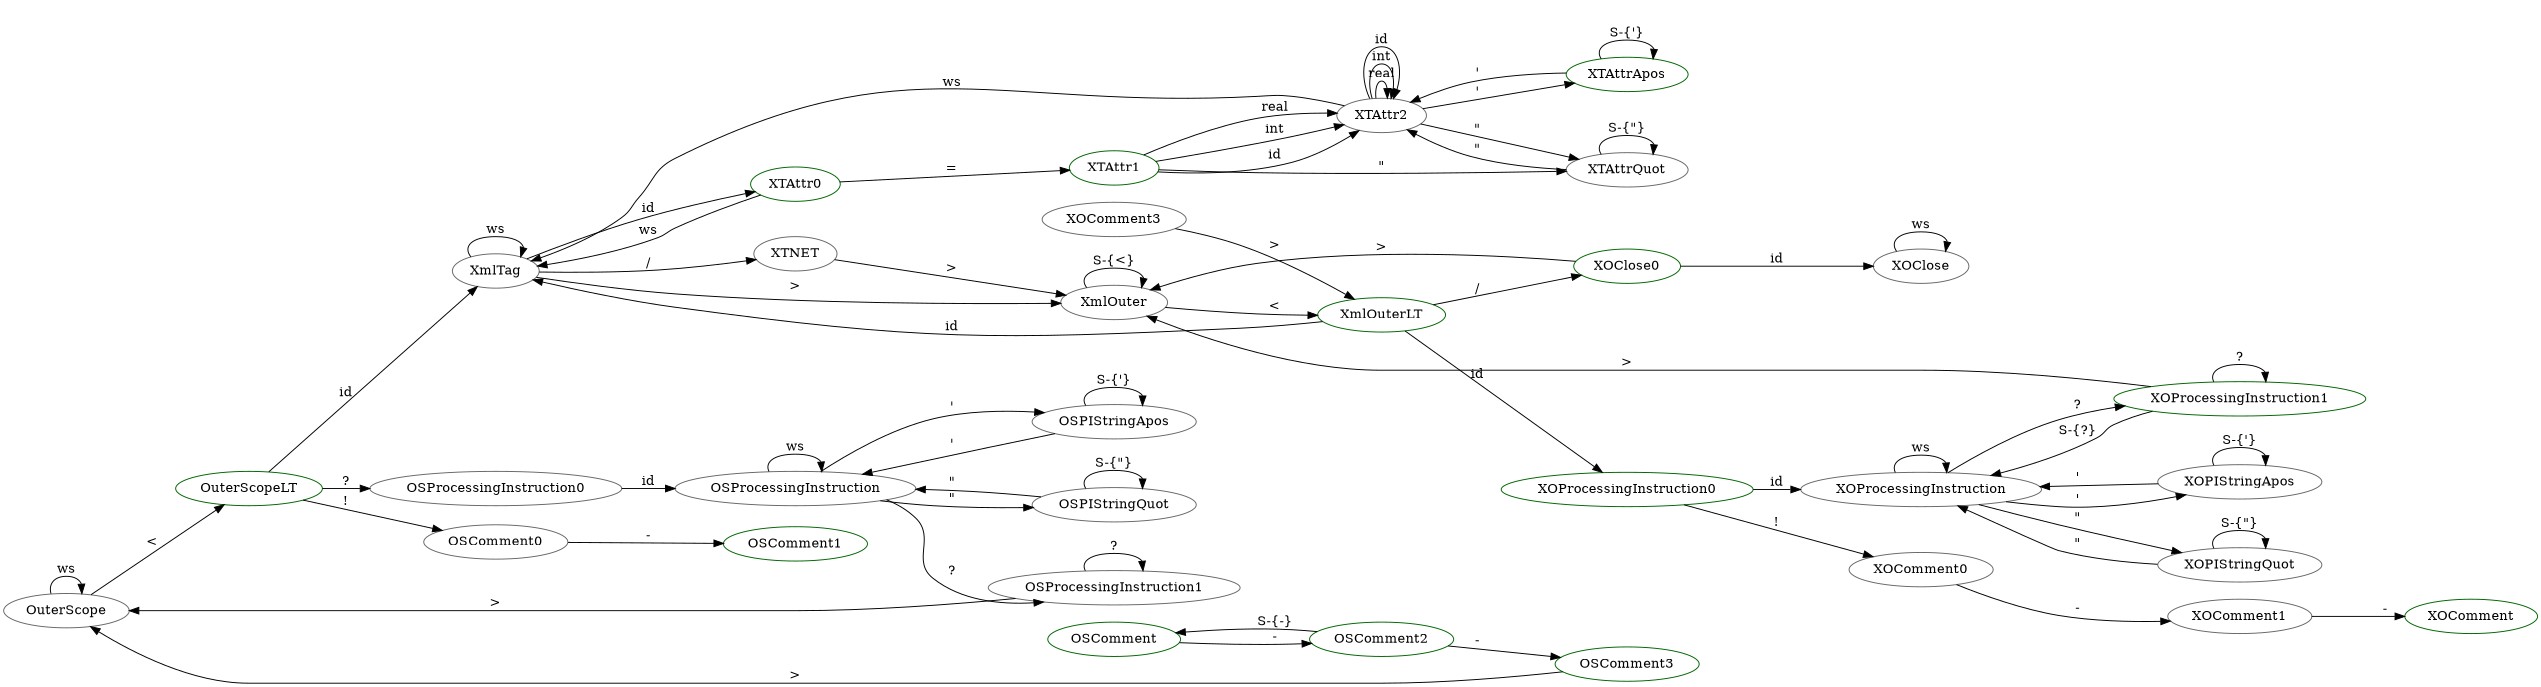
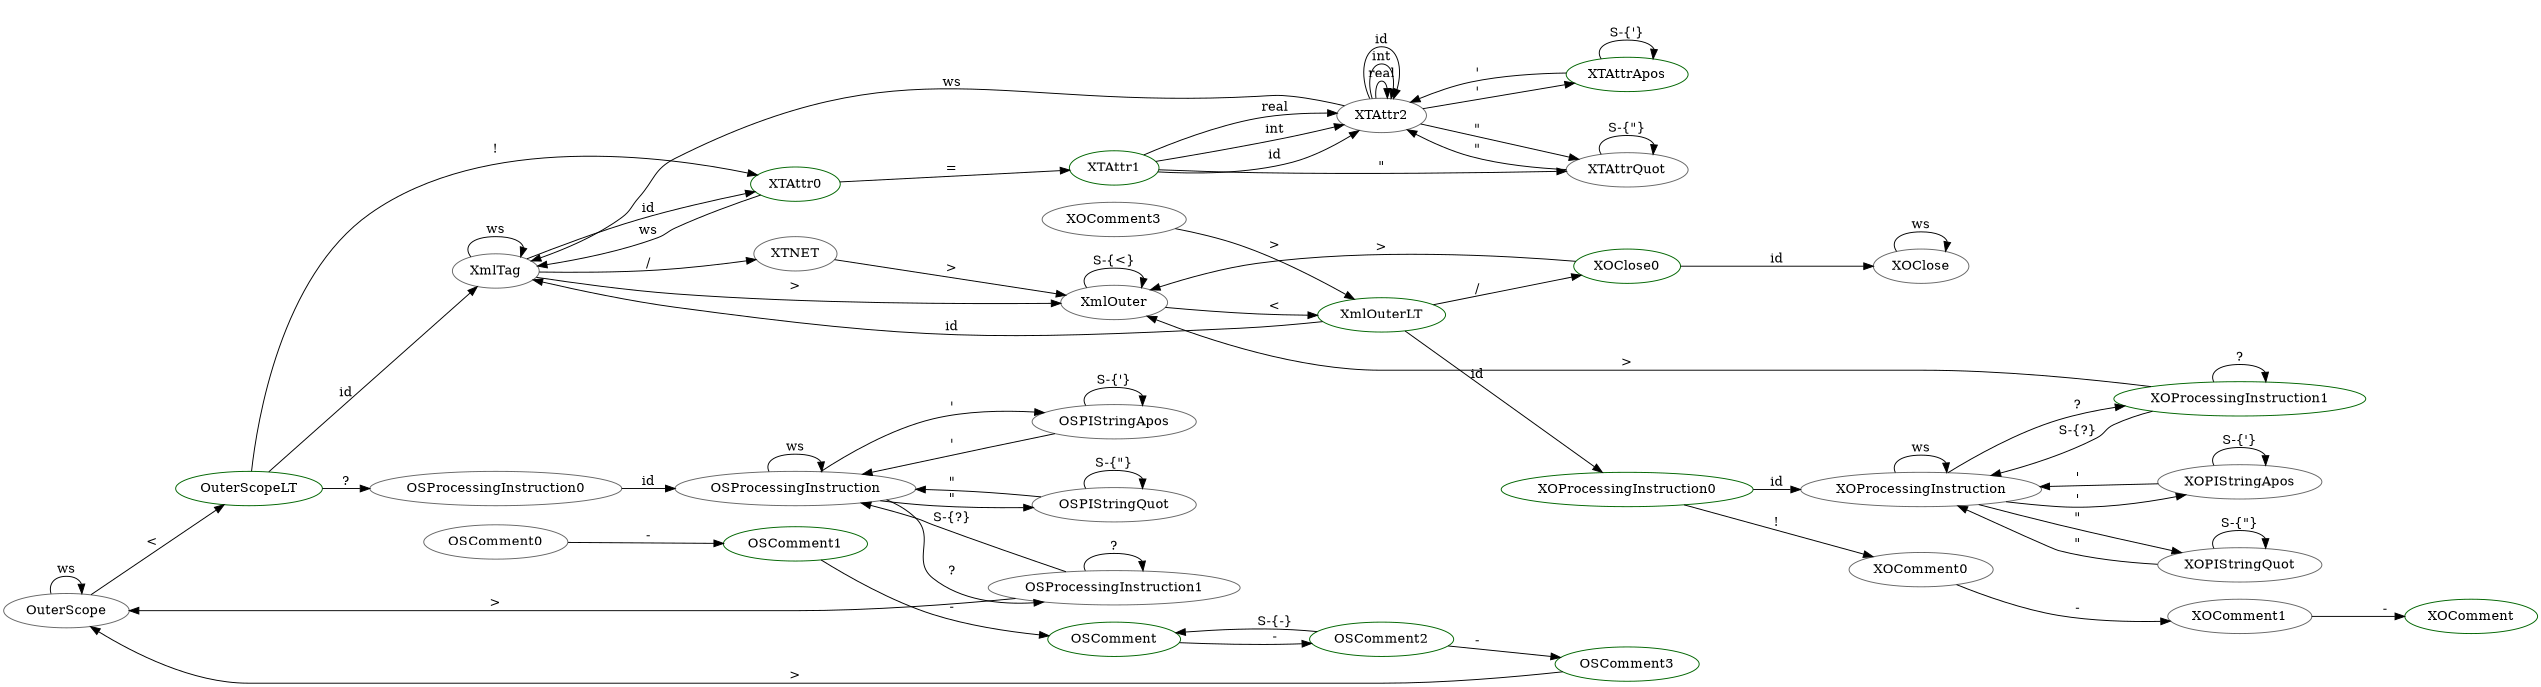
edge "OuterScopeLT" -> "OSComment0": now "OuterScopeLT" -> "XTAttr0"
edge "OSProcessingInstruction1" -> "OSProcessingInstruction": added, label "S-{?}"
edge "OSComment1" -> "OSComment": added, label "-"
